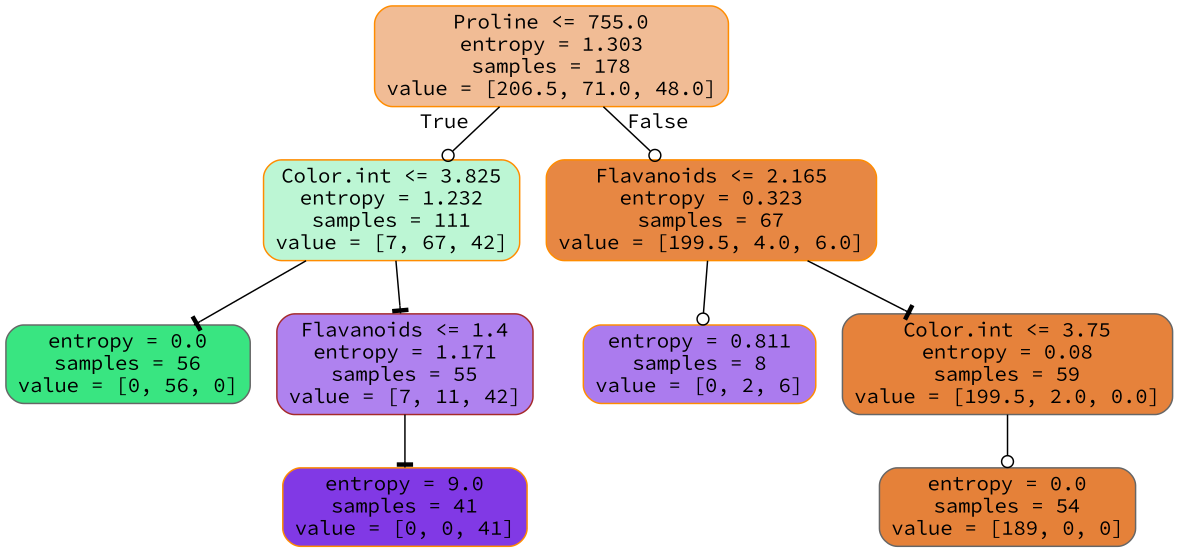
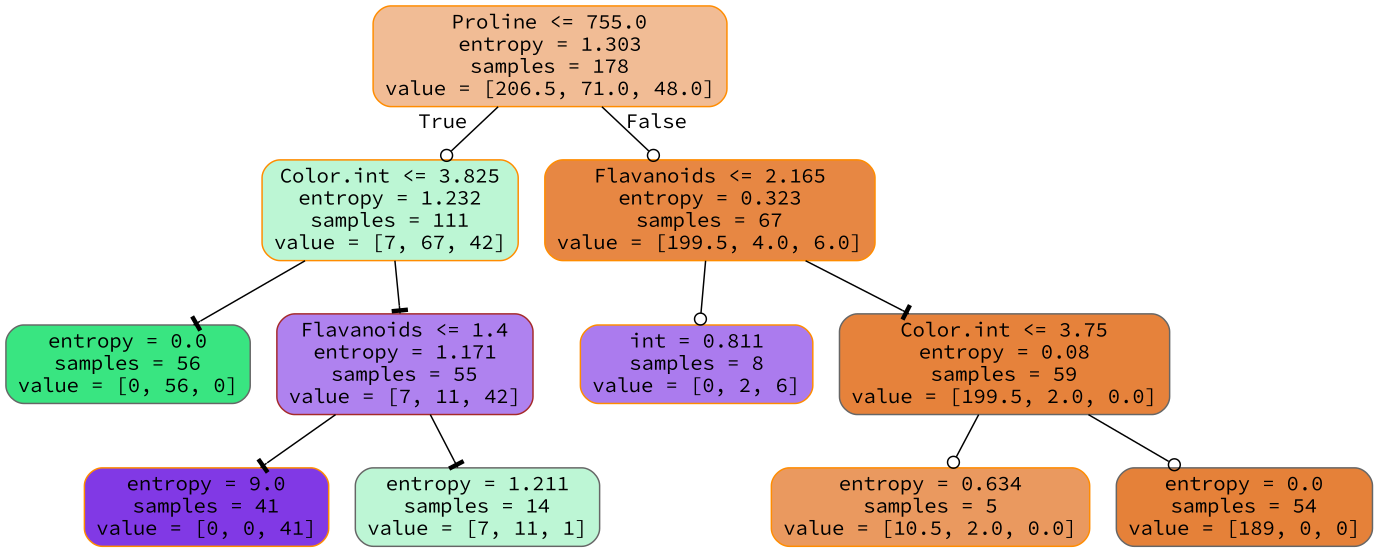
node "entropy = 0.811 samples = 8 value = [0, 2, 6]": label "entropy = 0.811 samples = 8 value = [0, 2, 6]" -> "int = 0.811 samples = 8 value = [0, 2, 6]"
node "entropy = 1.211 samples = 14 value = [7, 11, 1]": added
node "entropy = 0.634 samples = 5 value = [10.5, 2.0, 0.0]": added
